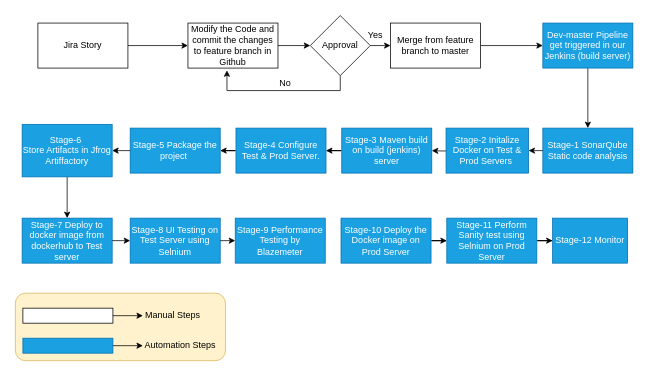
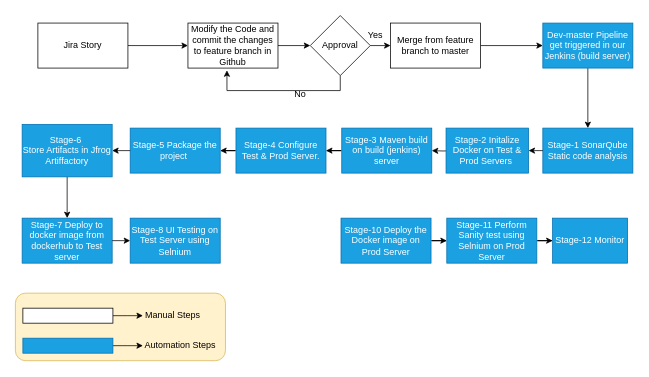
node "No": moved (285, 83) -> (300, 94)
edge "Stage-8 UI Testing on Test Server using Selnium" -> "Stage-9 Performance Testing by Blazemeter": removed
node "Stage-9 Performance Testing by Blazemeter": removed
